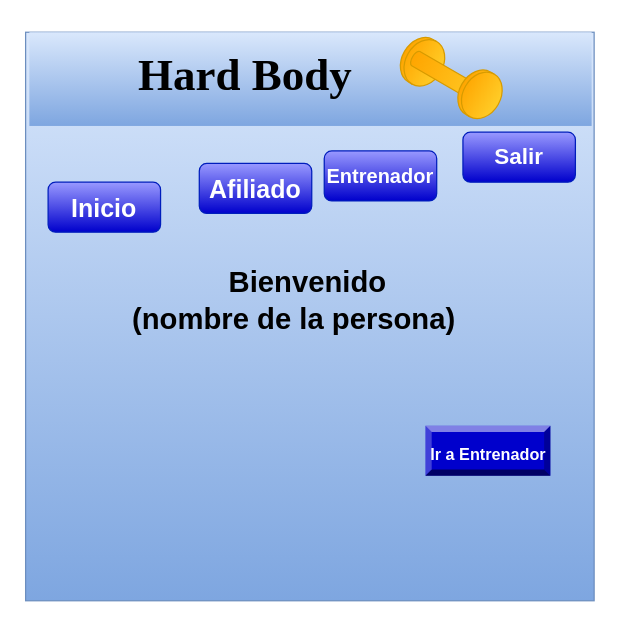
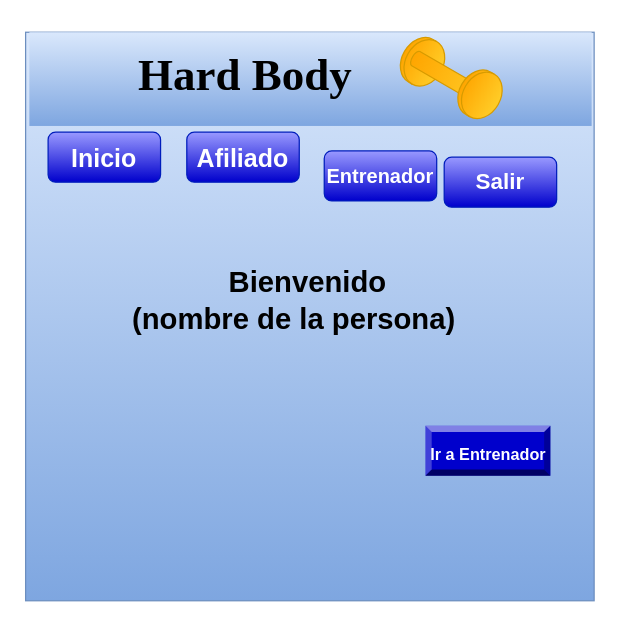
node "Salir": moved (519, 157) -> (501, 182)
node "Afiliado": moved (256, 188) -> (243, 157)
node "Inicio": moved (104, 207) -> (104, 157)
